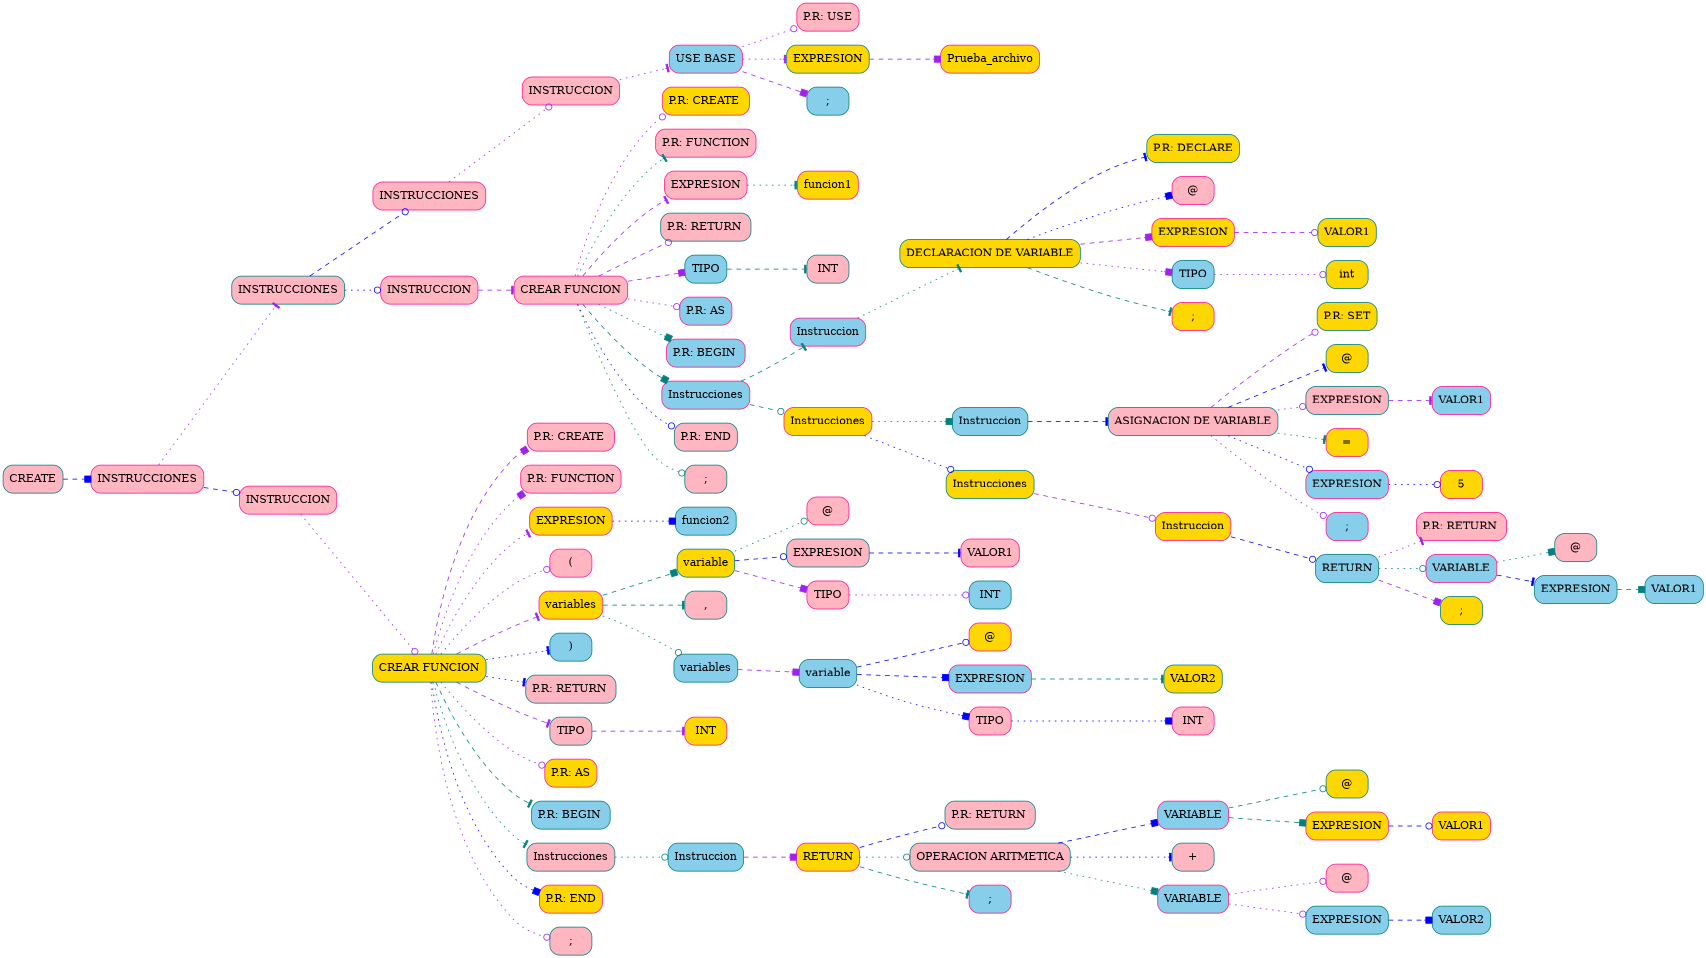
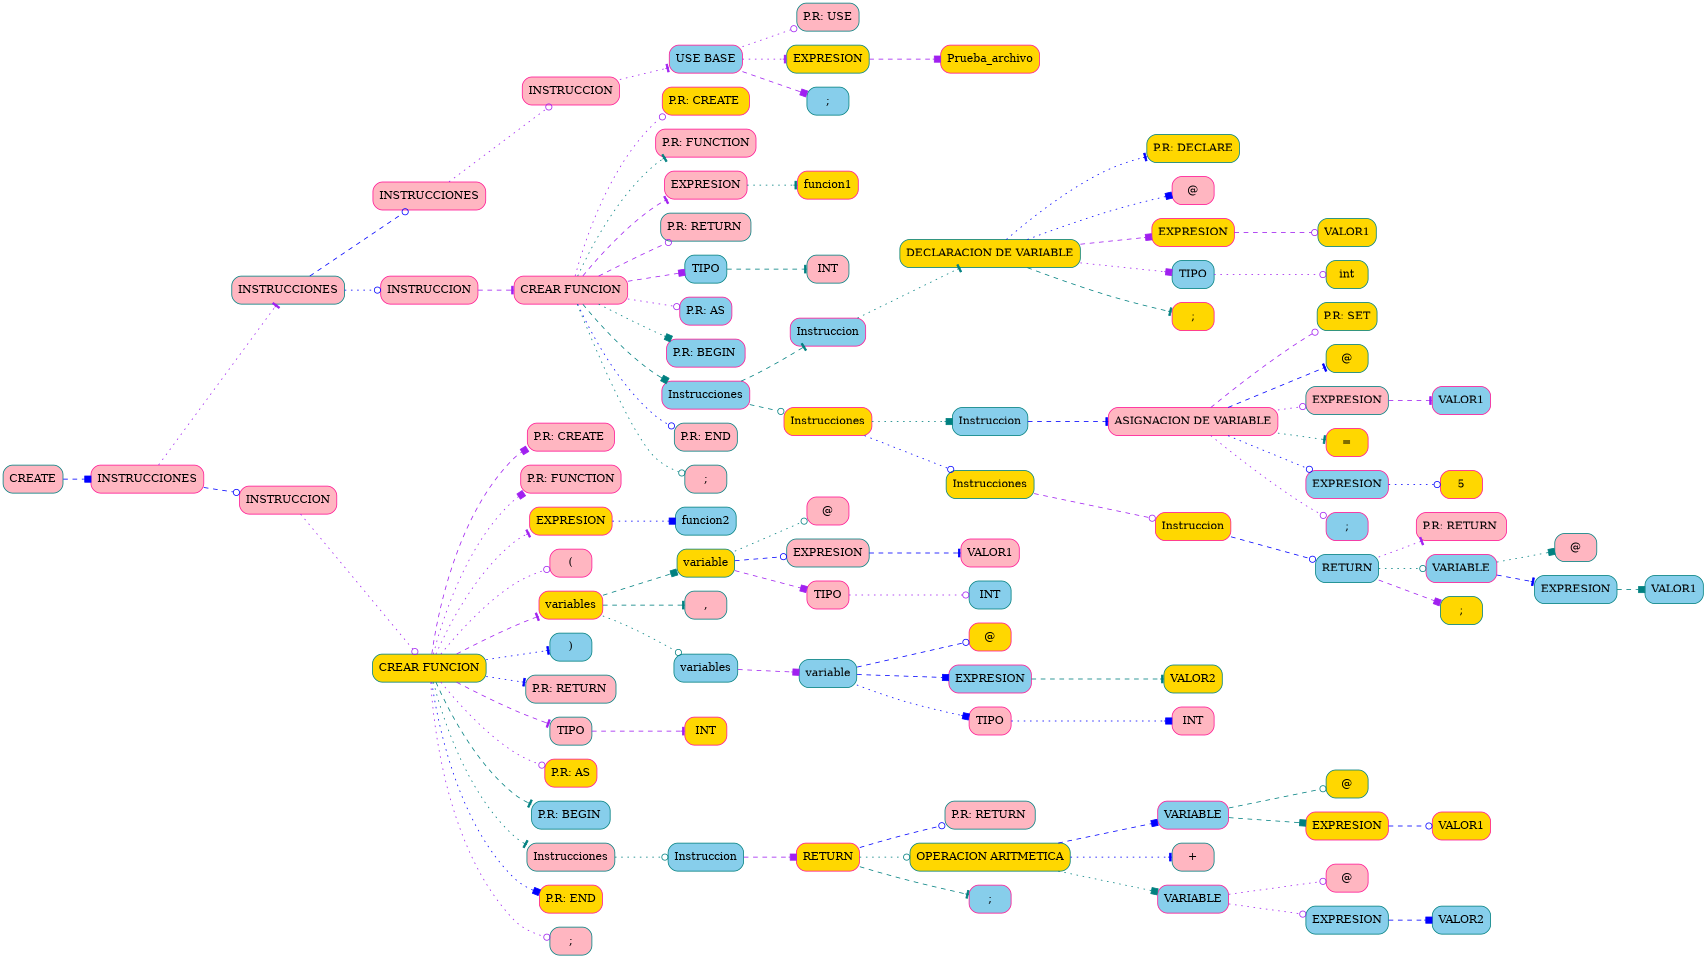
node "P.R: USE": color deeppink -> teal
edge "DECLARACION DE VARIABLE" -> "P.R: DECLARE": style dashed -> dotted
node "ASIGNACION DE VARIABLE": color teal -> deeppink
node "OPERACION ARITMETICA": fillcolor lightpink -> gold
